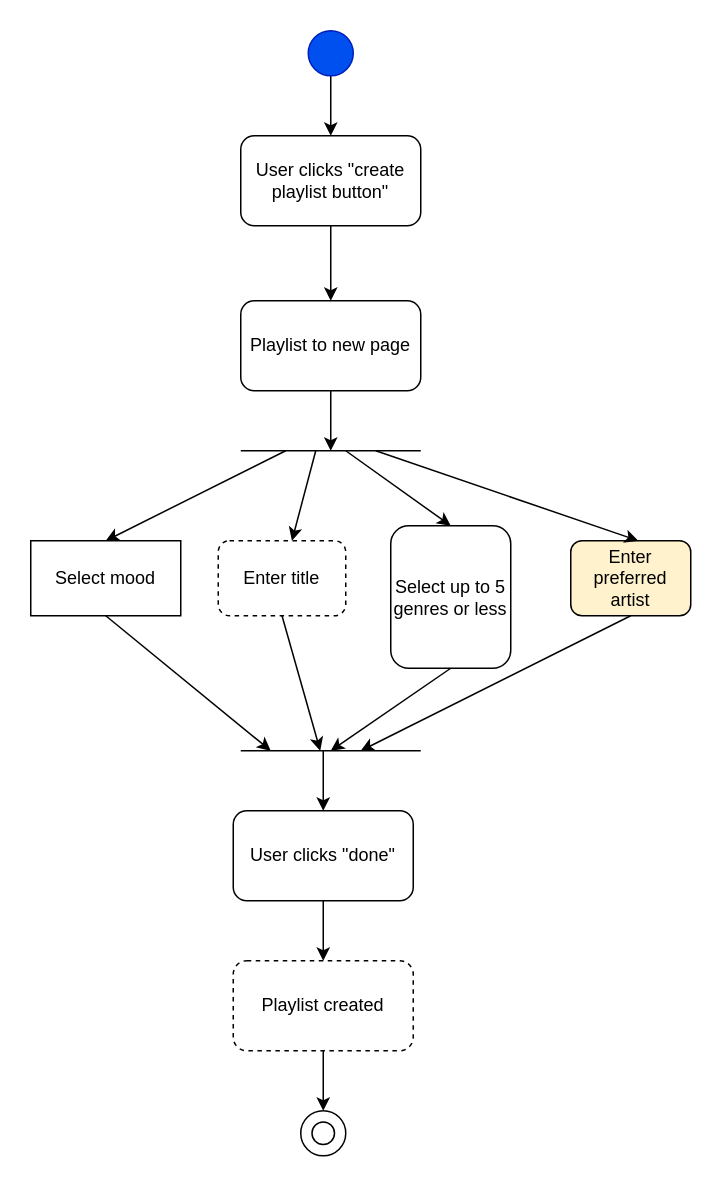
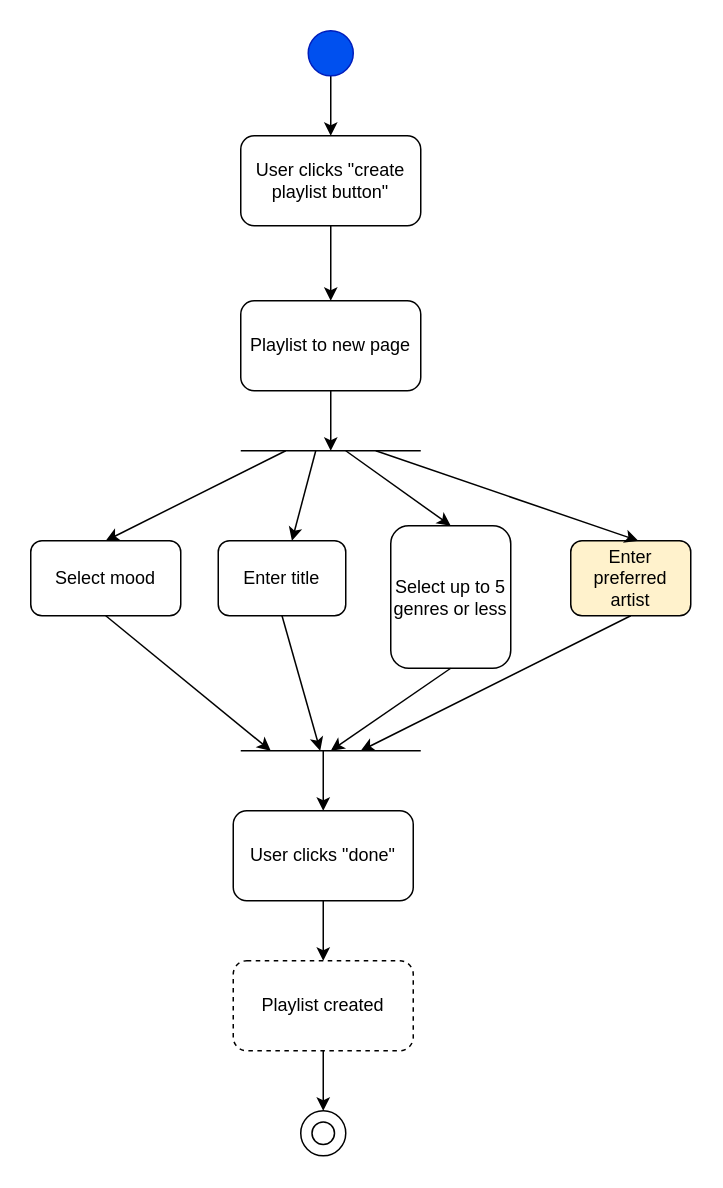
node "Select mood": shape rectangle -> rounded rectangle
node "Enter title": style dashed -> solid
